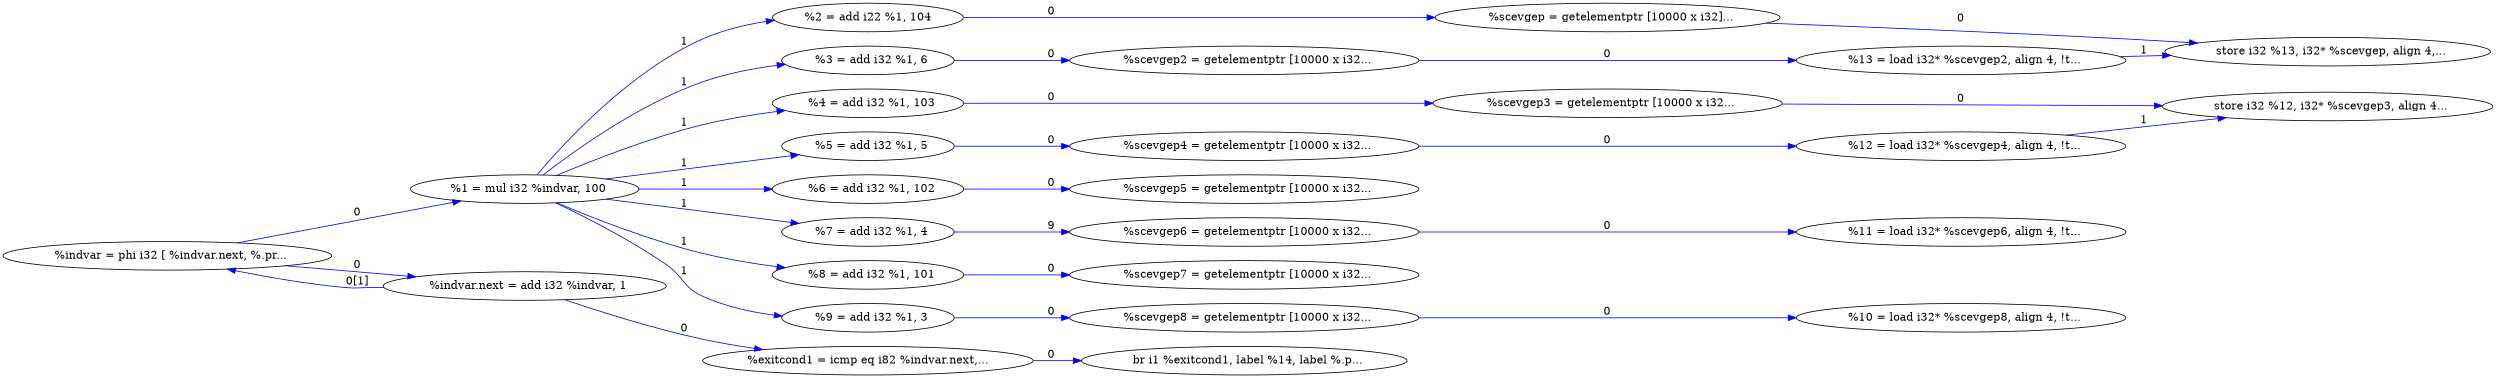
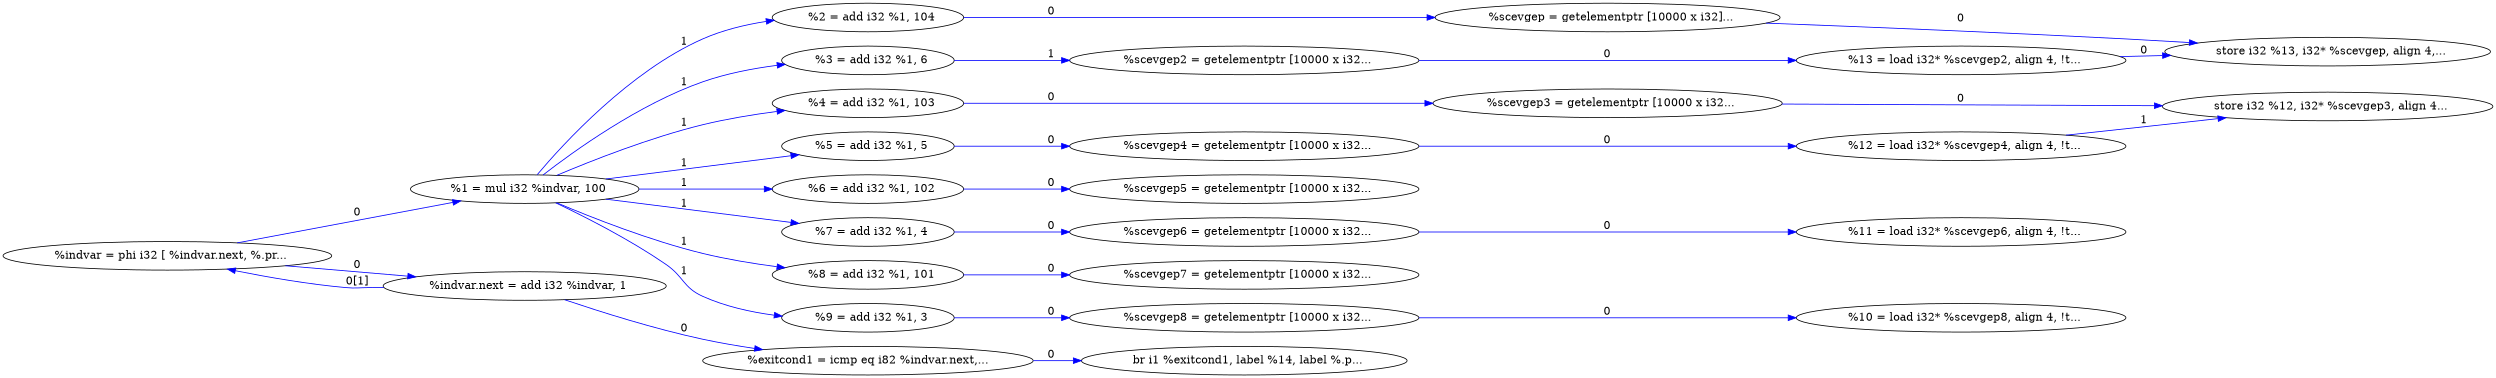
node "%2 = add i22 %1, 104": label "%2 = add i22 %1, 104" -> "%2 = add i32 %1, 104"
edge "%13 = load i32* %scevgep2, align 4, !t..." -> "store i32 %13, i32* %scevgep, align 4,...": label "1" -> "0"
edge "%3 = add i32 %1, 6" -> "%scevgep2 = getelementptr [10000 x i32...": label "0" -> "1"
edge "%7 = add i32 %1, 4" -> "%scevgep6 = getelementptr [10000 x i32...": label "9" -> "0"
